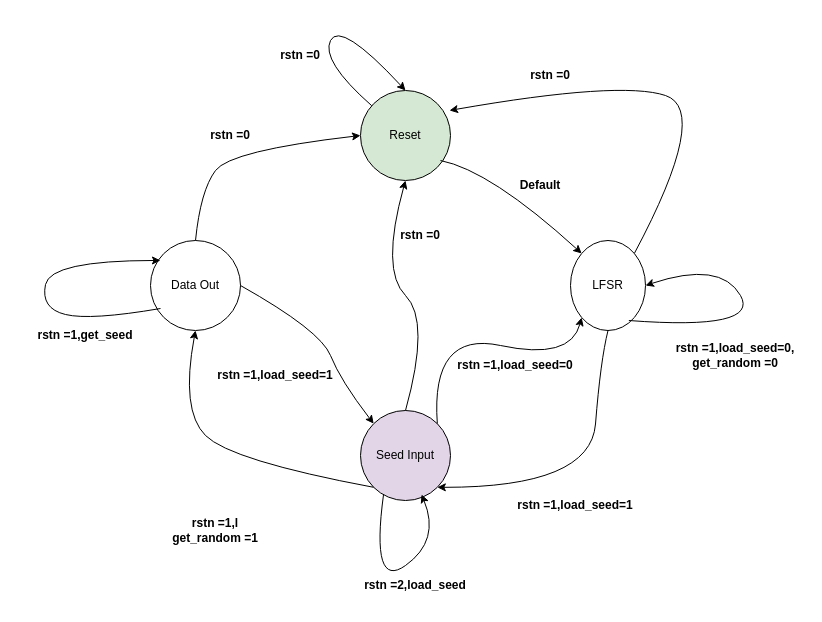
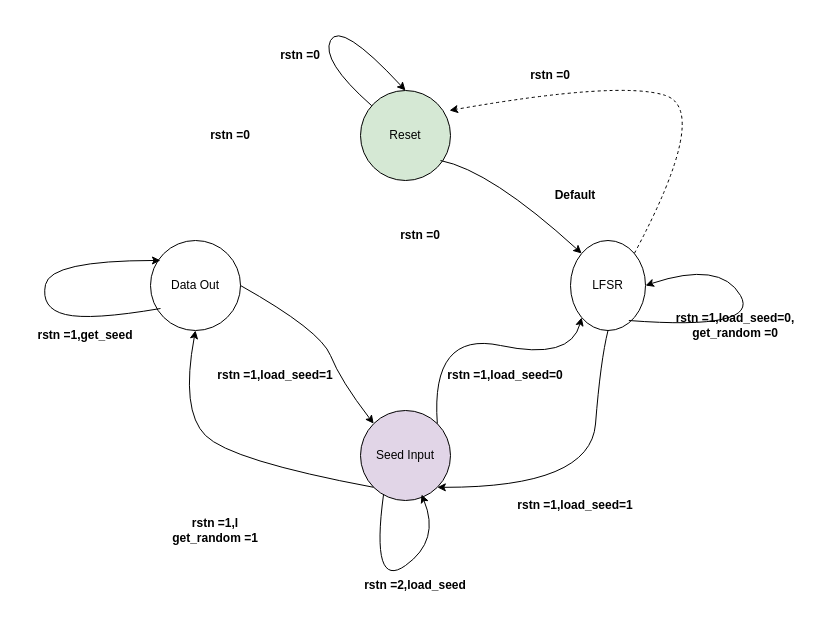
edge "LFSR" -> "Reset": style solid -> dashed
edge "Data Out" -> "Reset": removed
node "Default": moved (541, 186) -> (576, 196)
edge "Seed Input" -> "Reset": removed
node "rstn =1,load_seed=0, get_random =0": moved (736, 356) -> (736, 326)
node "rstn =1,load_seed=0": moved (516, 366) -> (506, 376)
